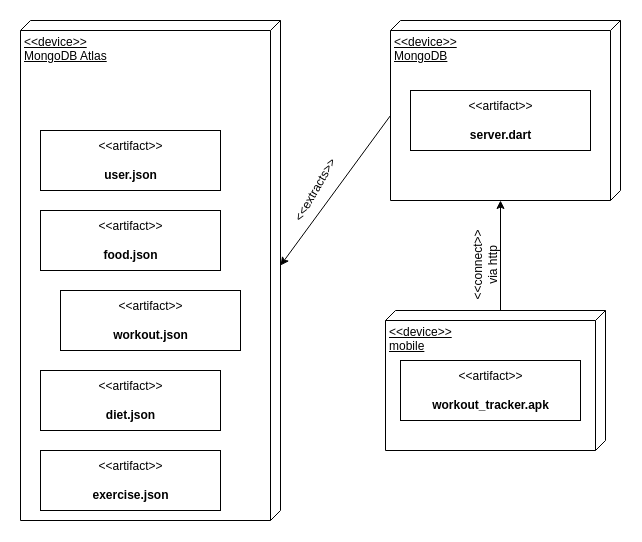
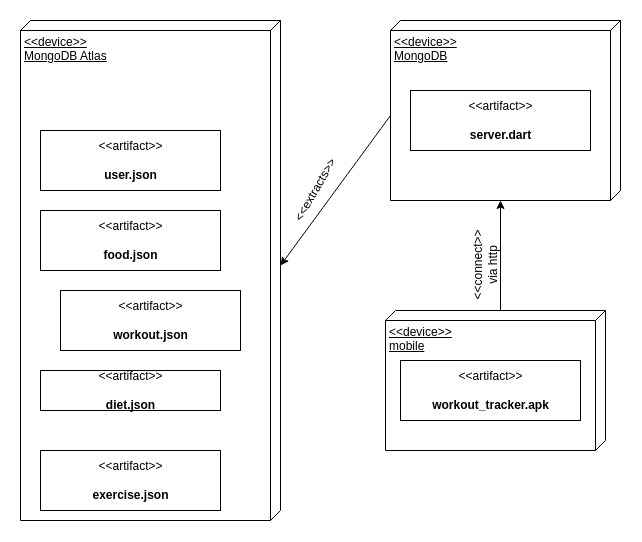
node "<<artifact>> diet.json": size 180x60 -> 180x40
